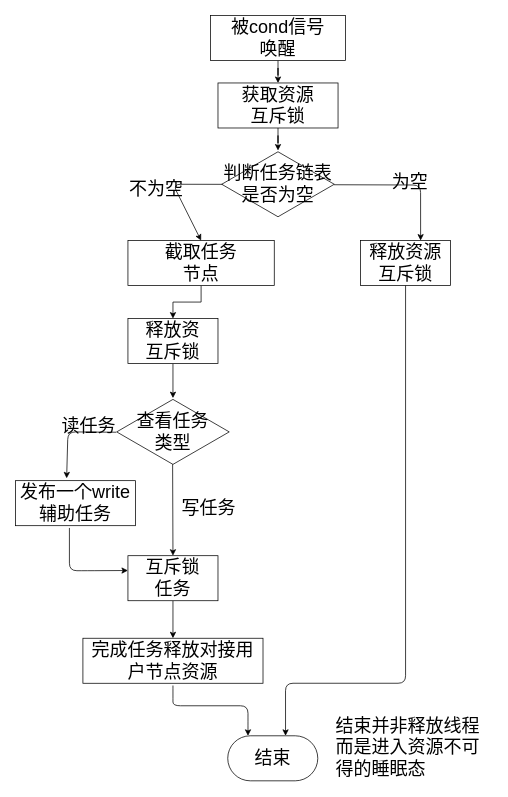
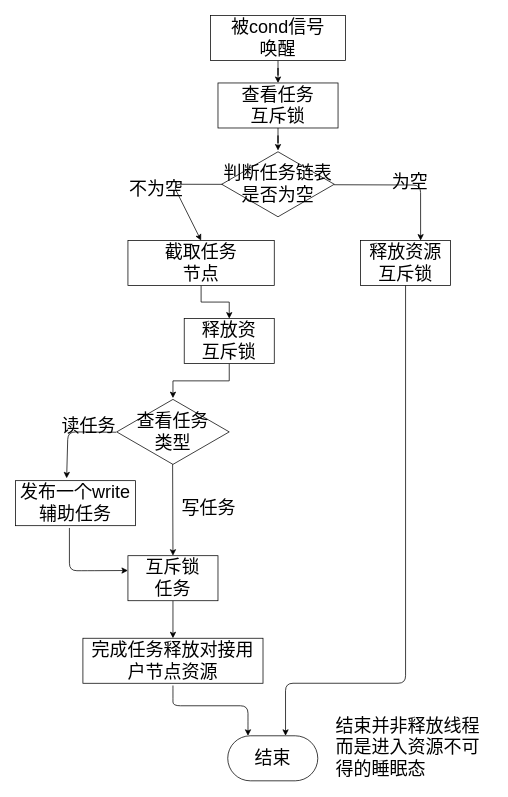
node "获取资源 互斥锁": label "获取资源 互斥锁" -> "查看任务 互斥锁"
node "释放资 互斥锁": moved (173, 341) -> (229, 341)
